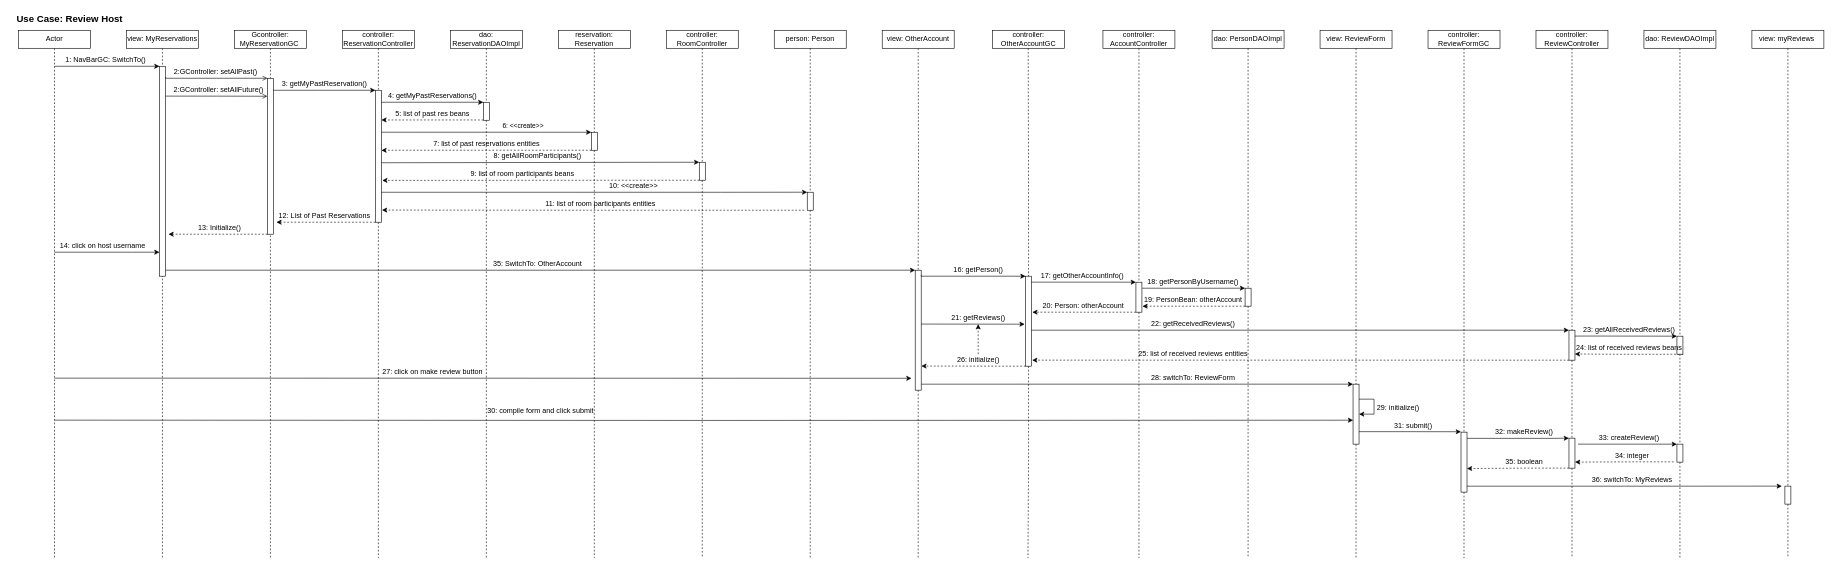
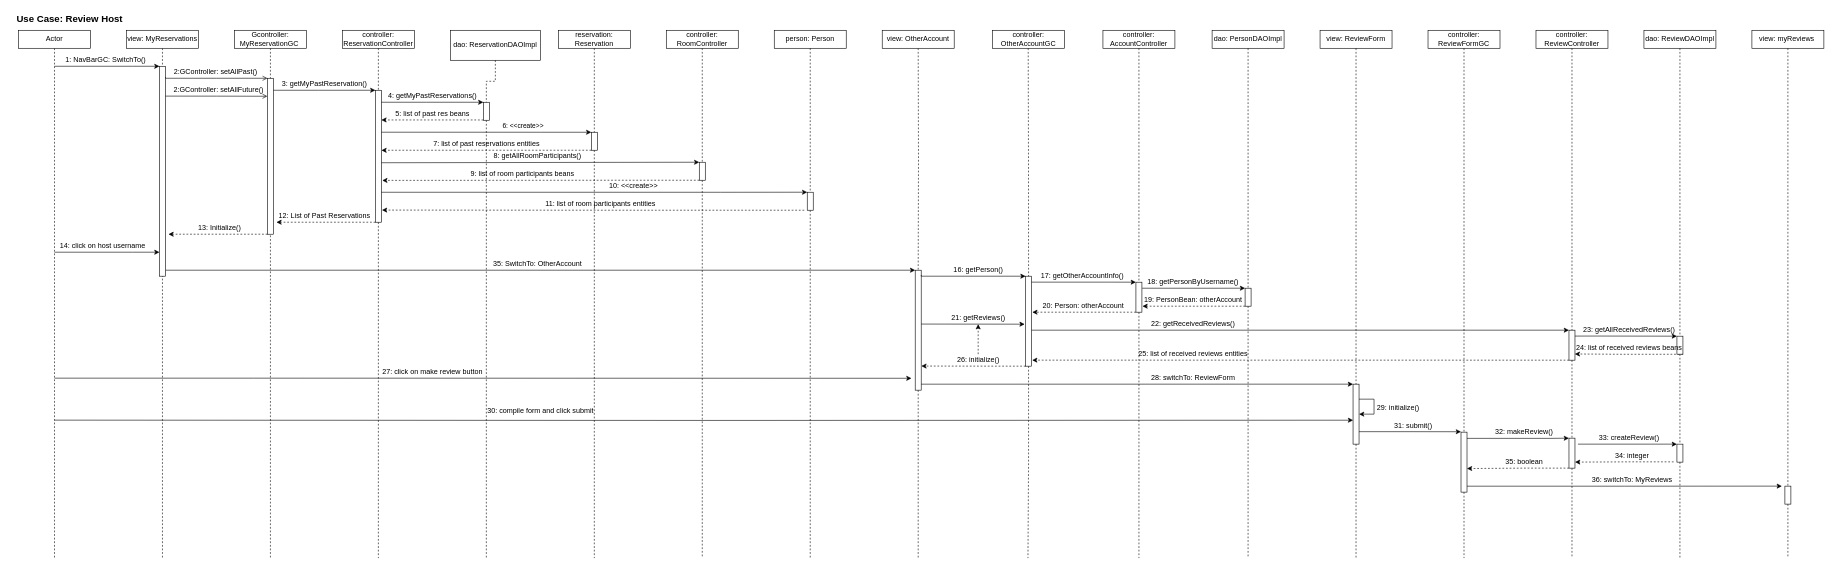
node "dao: ReservationDAOImpl": size 72x18 -> 90x30
